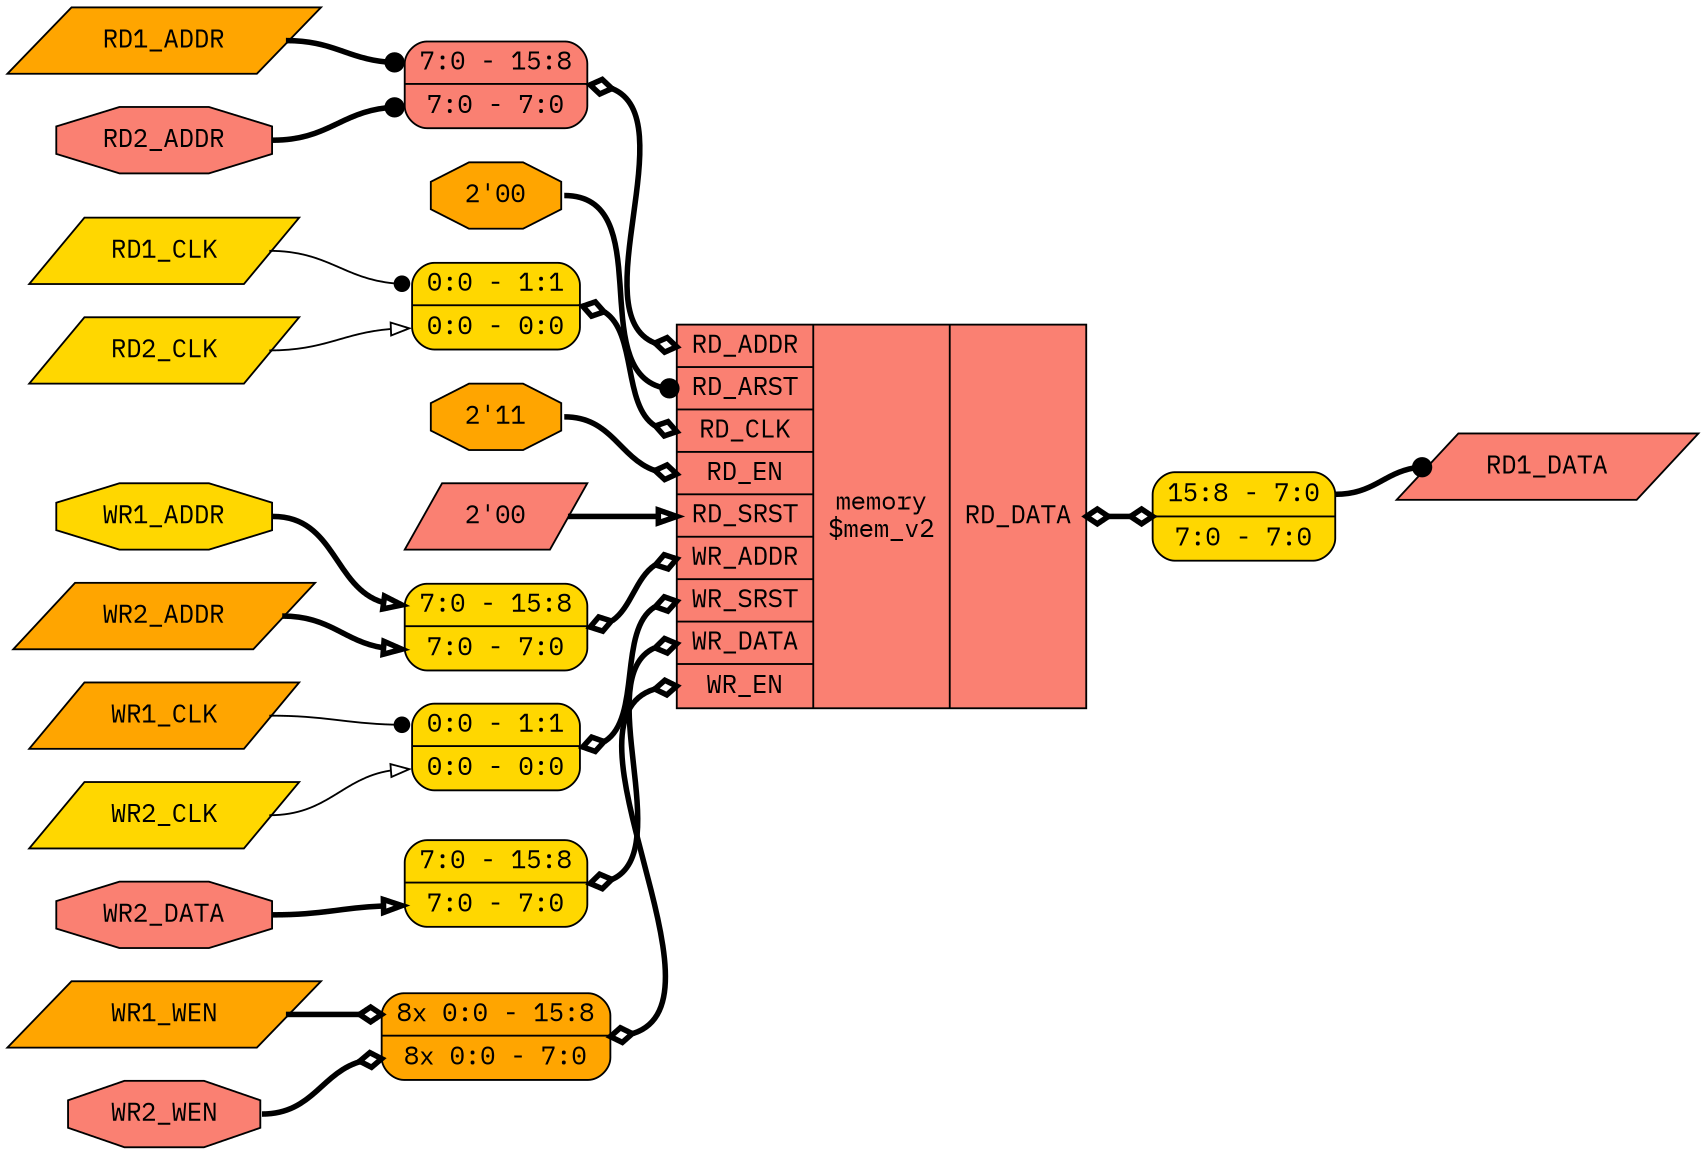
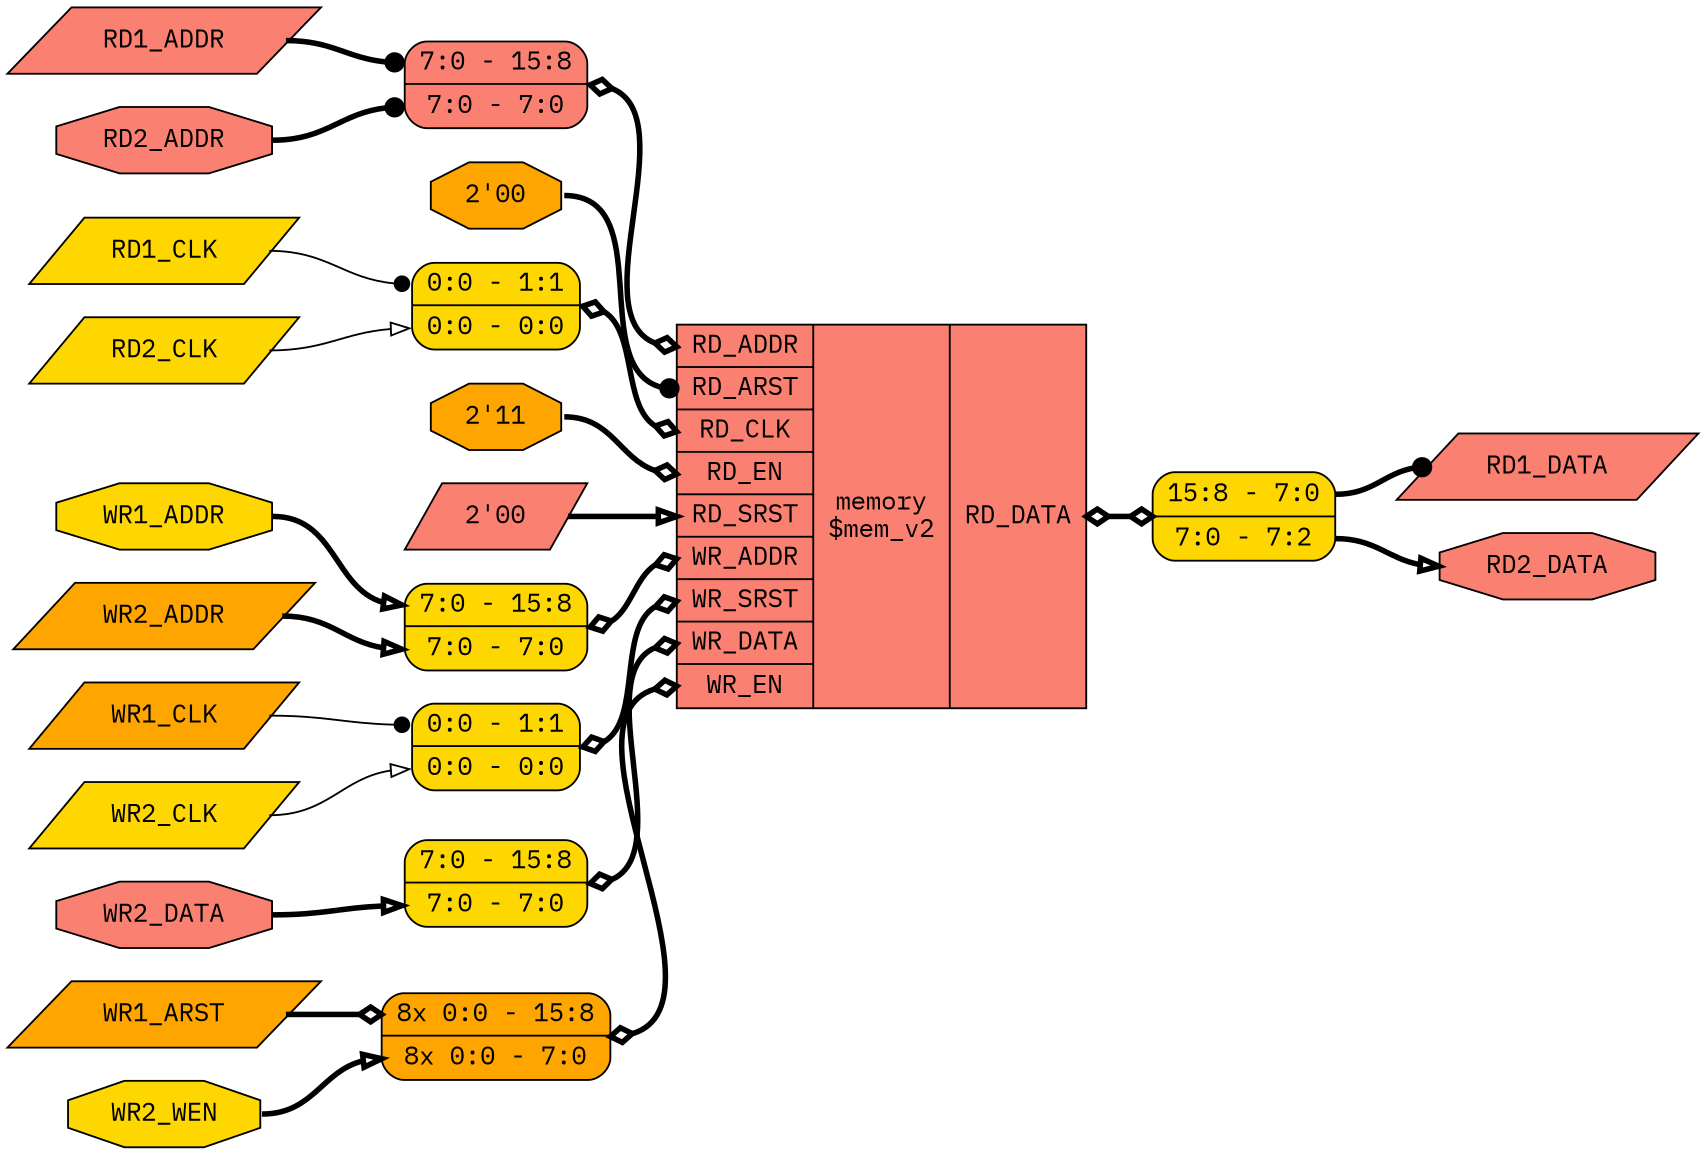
node "RD1_ADDR": fillcolor orange -> salmon
node "15:8 - 7:0": text "7:0 - 7:0" -> "7:0 - 7:2"
node "RD2_DATA": added
node "WR1_WEN": label "WR1_WEN" -> "WR1_ARST"
edge "WR2_WEN" -> "8x 0:0 - 15:8": arrowhead odiamond -> onormal
node "WR2_WEN": fillcolor salmon -> gold
